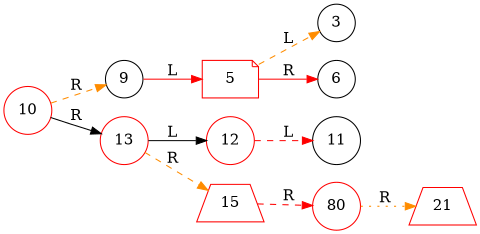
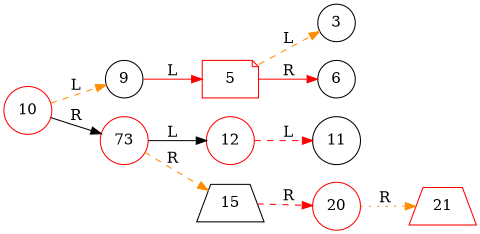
edge "9" -- "10": label "R" -> "L"
node "13": label "13" -> "73"
node "15": color red -> black
node "80": label "80" -> "20"
